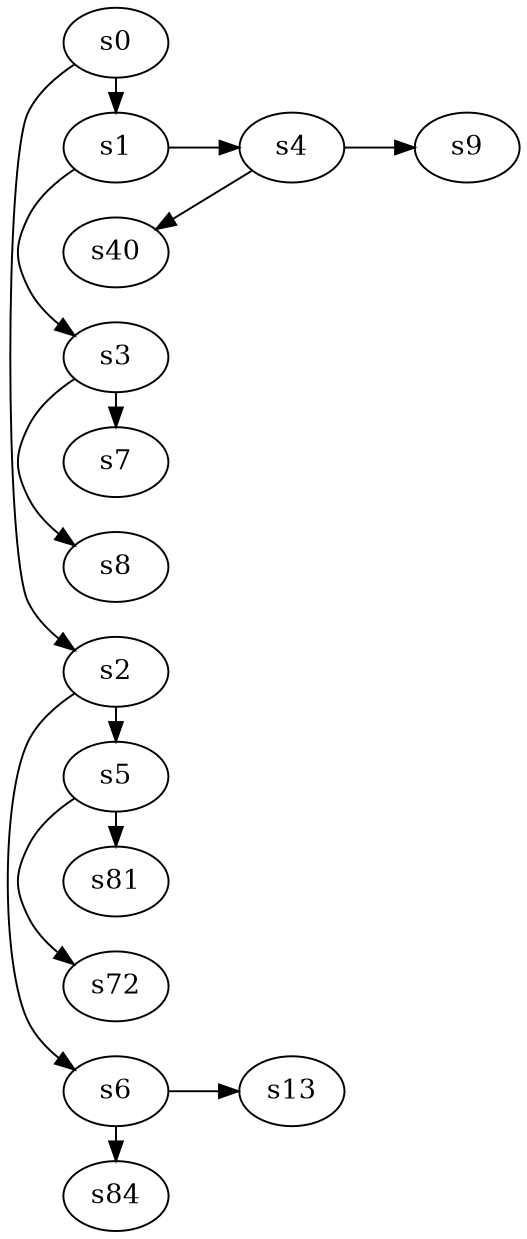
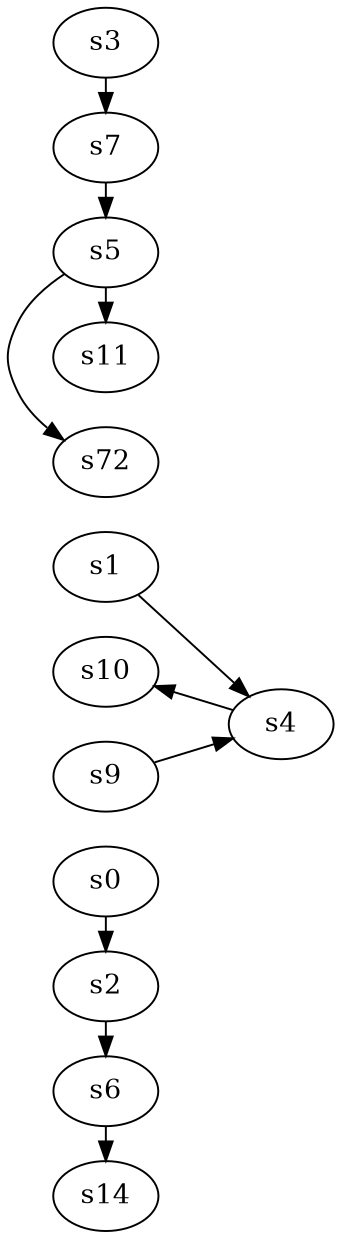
edge "s0" -> "s1": removed
edge "s4" -> "s9": reversed
edge "s1" -> "s3": removed
node "s40": label "s40" -> "s10"
node "s8": removed
edge "s2" -> "s5": now "s7" -> "s5"
node "s81": label "s81" -> "s11"
node "s13": removed
node "s84": label "s84" -> "s14"
